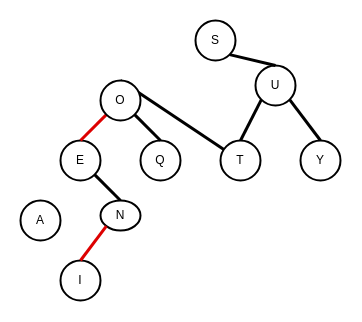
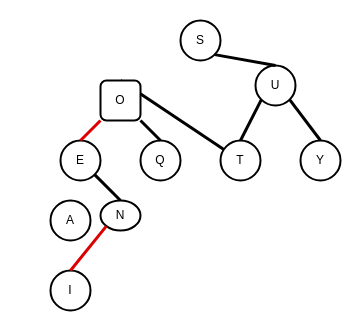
node "S": moved (216, 41) -> (201, 41)
node "O": shape ellipse -> rounded rectangle
node "A": moved (41, 221) -> (71, 221)
node "I": moved (81, 281) -> (71, 291)
